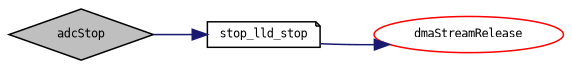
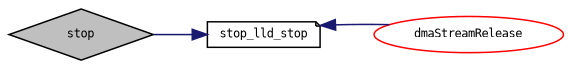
node "adcStop": label "adcStop" -> "stop"
edge "stop_lld_stop" -> "dmaStreamRelease": reversed
